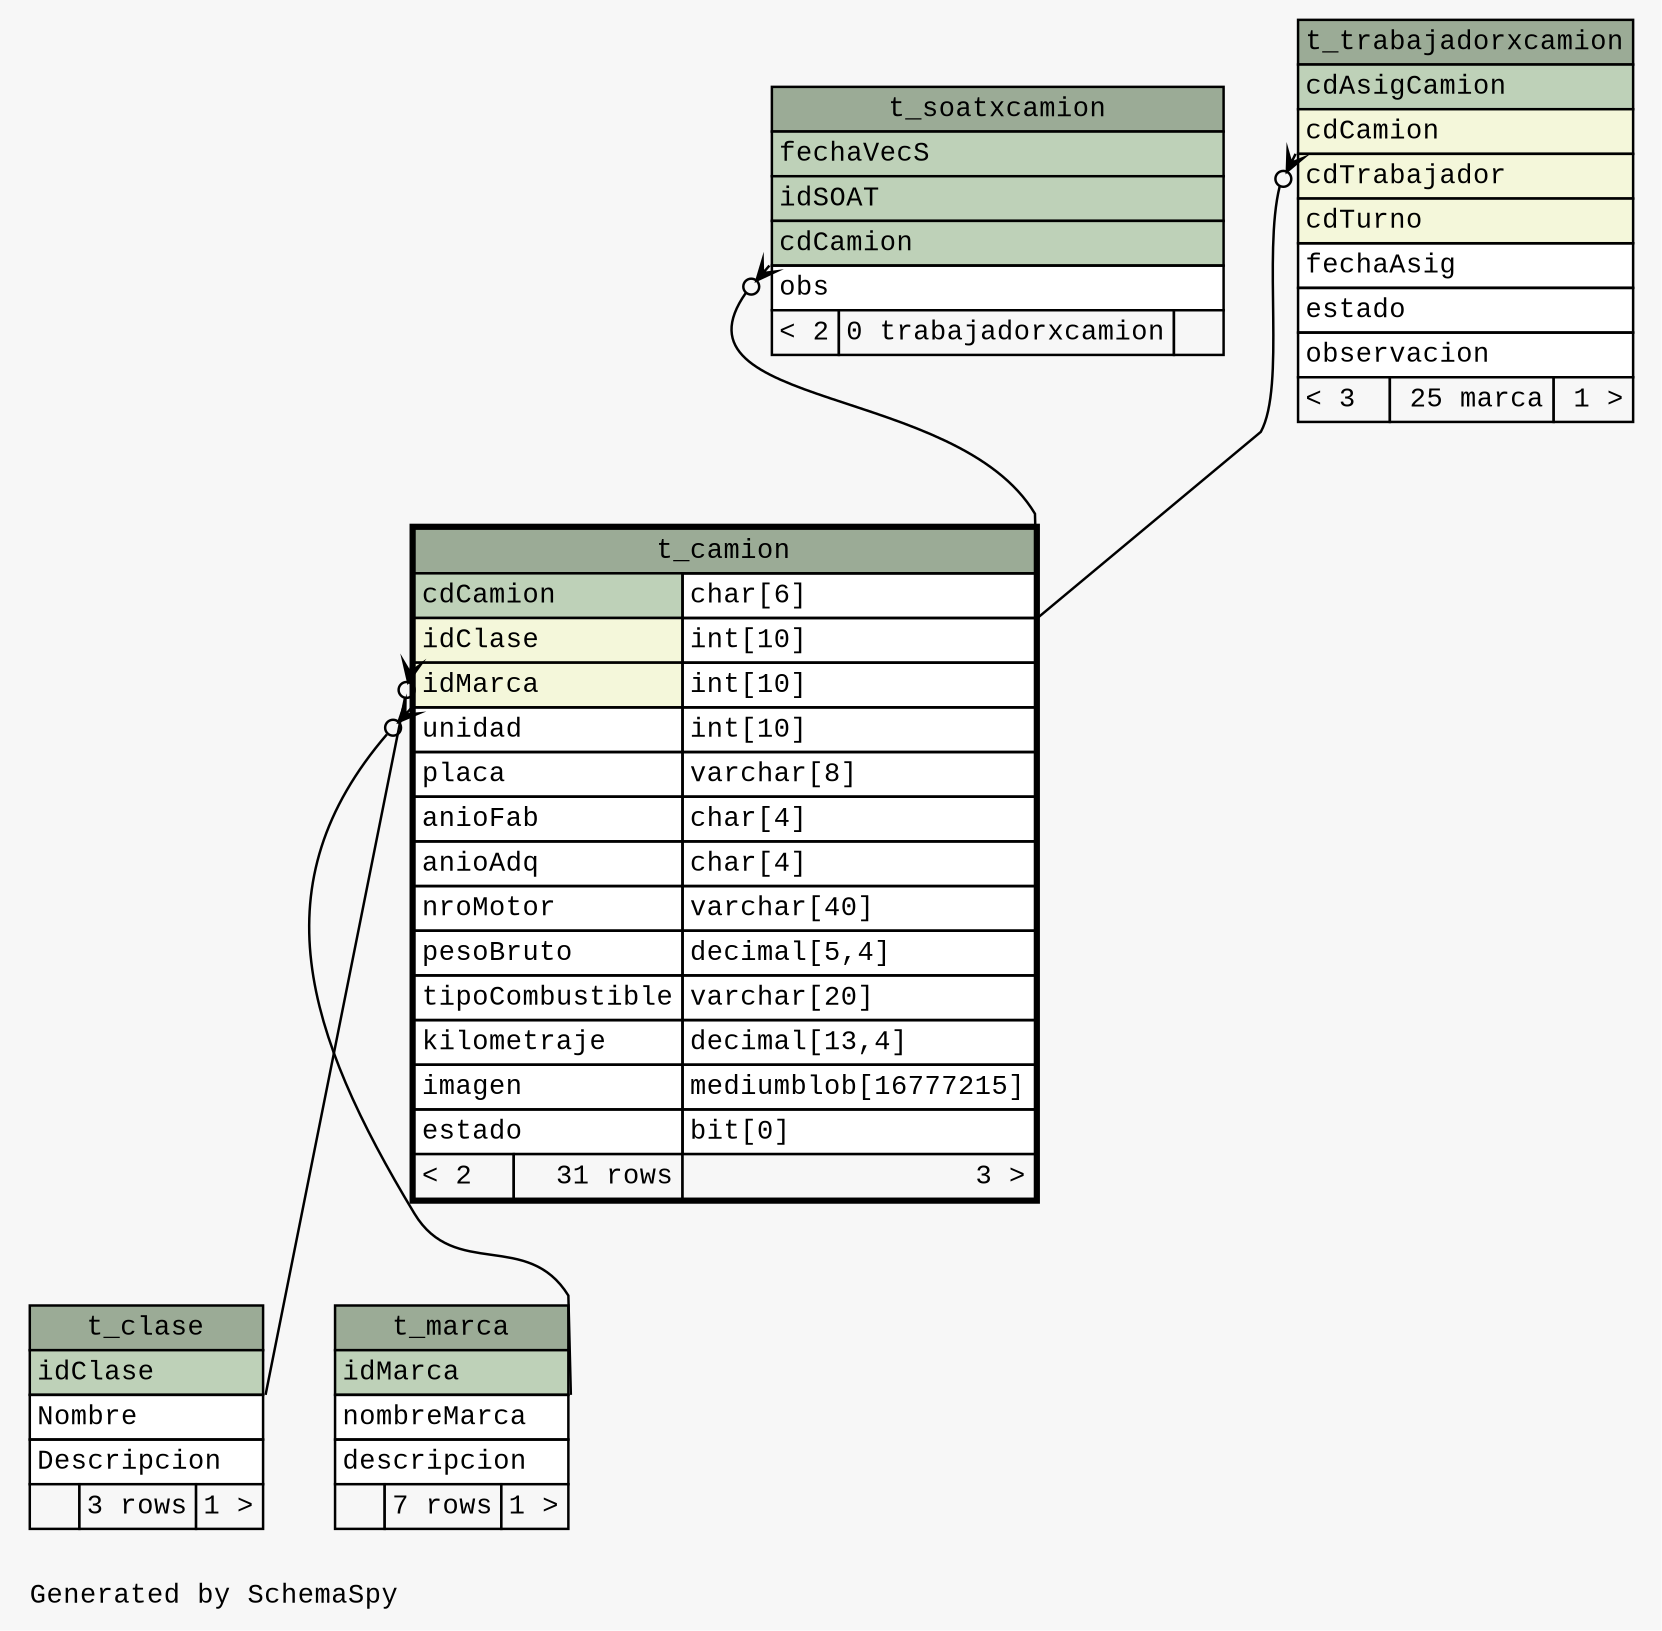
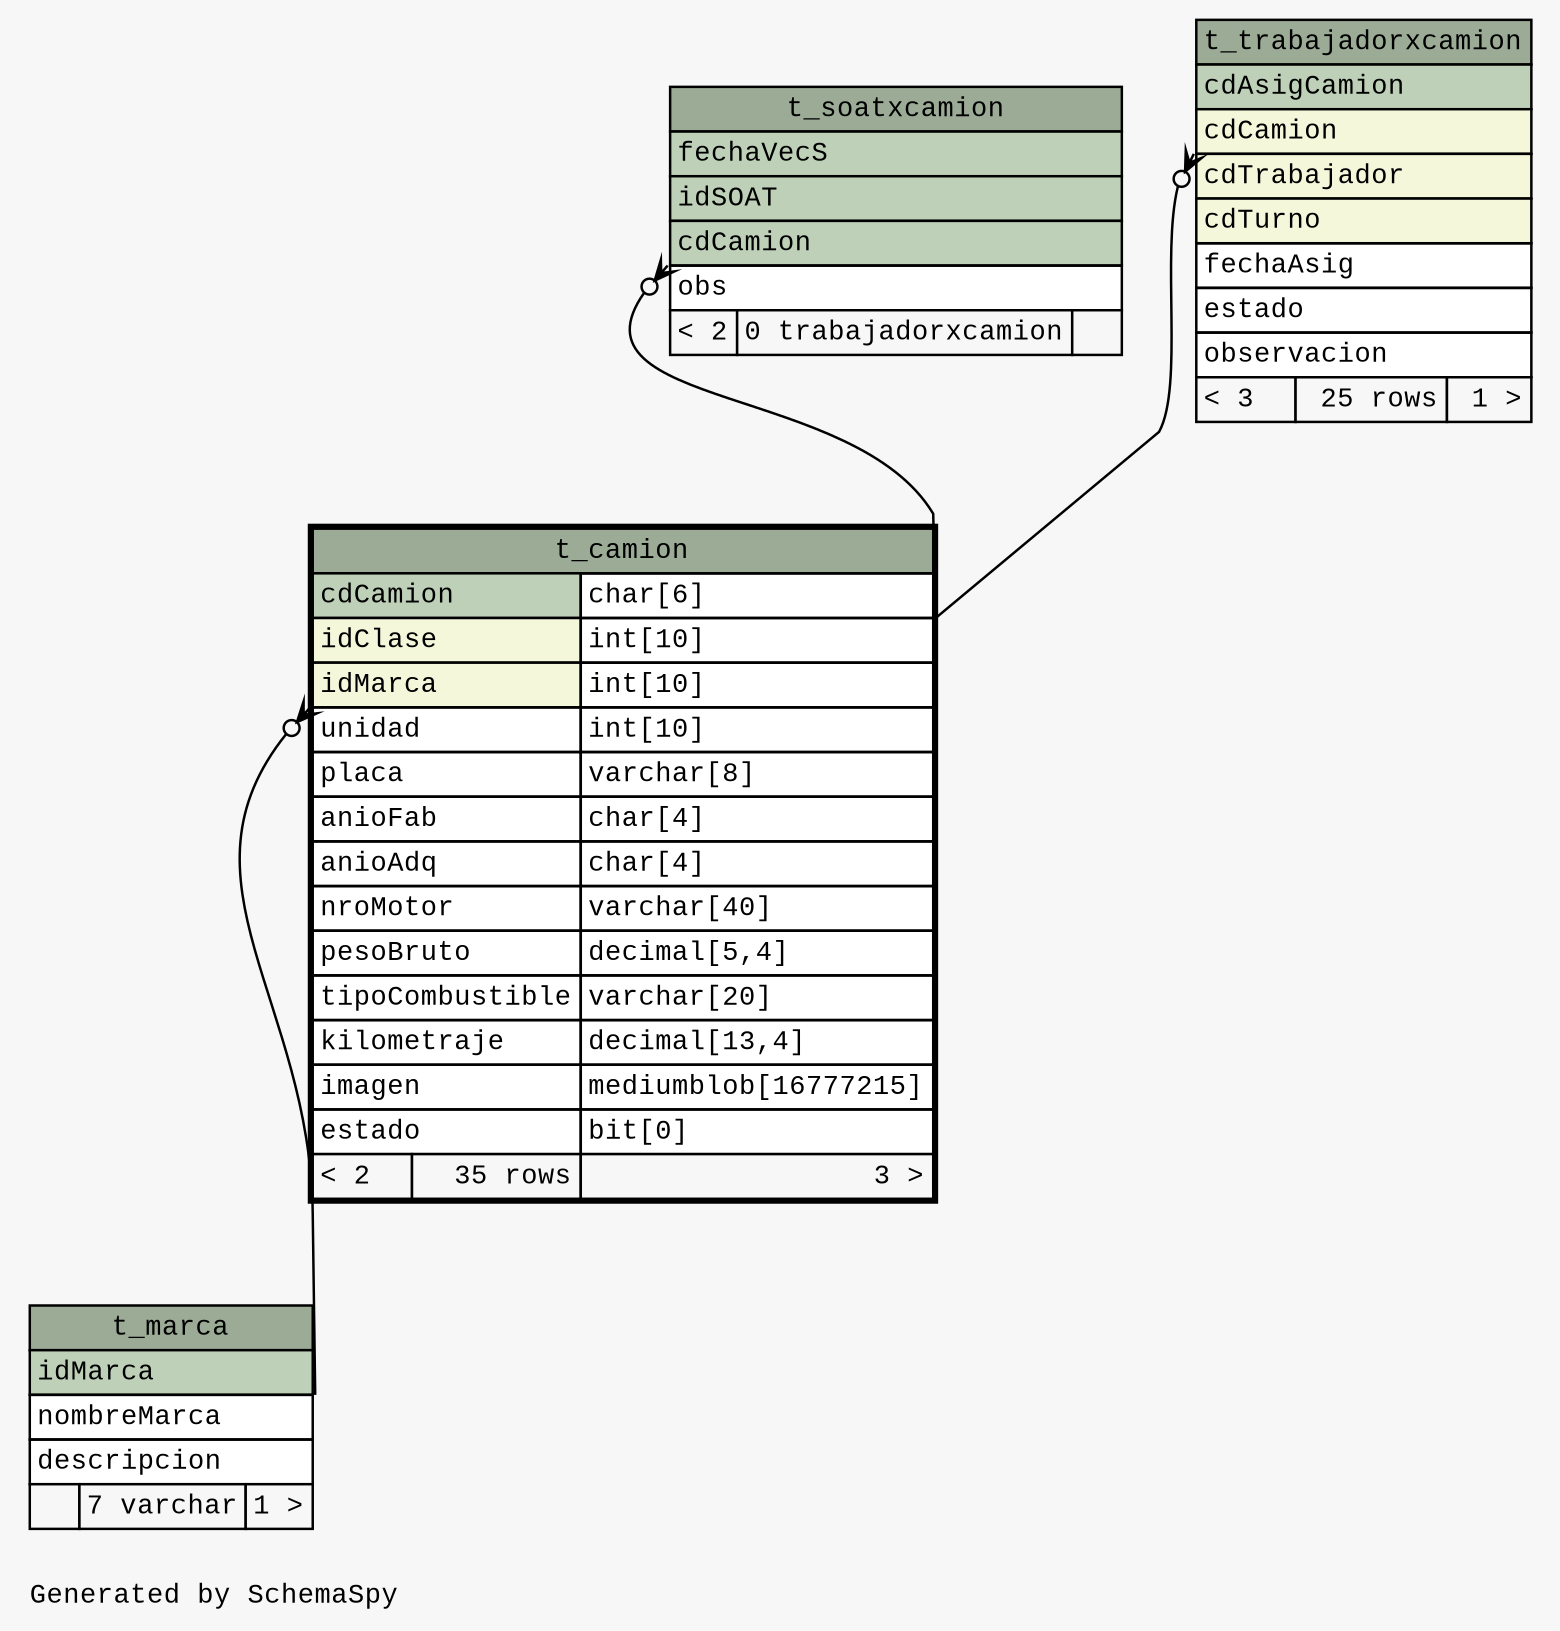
node "t_trabajadorxcamion": text "25 marca" -> "25 rows"
node "t_camion": text "31 rows" -> "35 rows"
node "t_clase": removed
node "t_marca": text "7 rows" -> "7 varchar"
